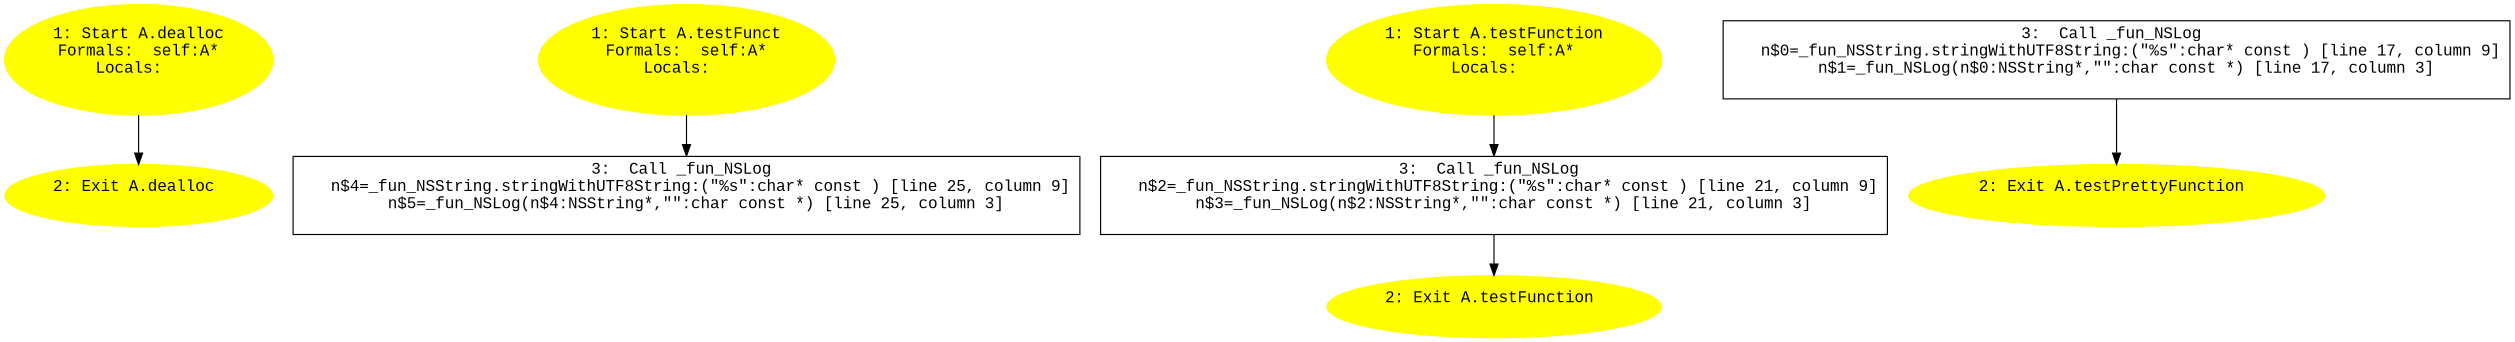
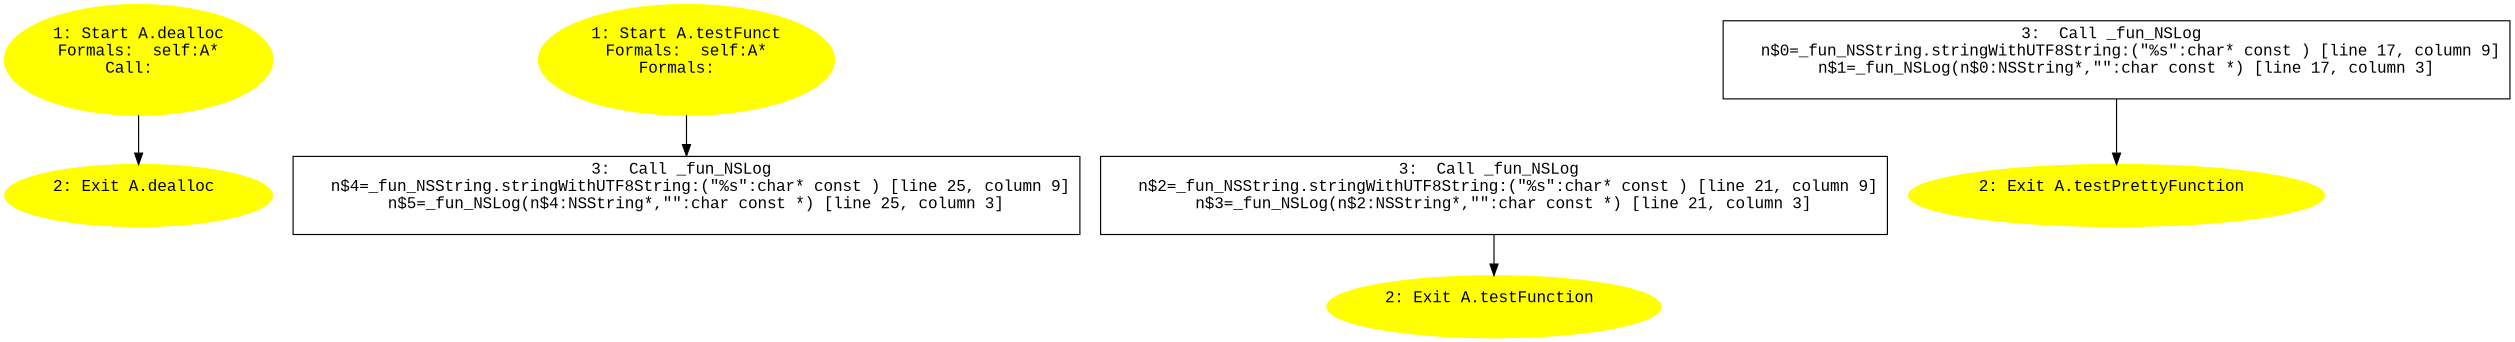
node "1: Start A.dealloc Formals:  self:A* Locals:": label "1: Start A.dealloc Formals:  self:A* Locals:" -> "1: Start A.dealloc Formals:  self:A* Call:"
node "1: Start A.testFunct Formals:  self:A* Locals:": label "1: Start A.testFunct Formals:  self:A* Locals:" -> "1: Start A.testFunct Formals:  self:A* Formals:"
node "1: Start A.testFunction Formals:  self:A* Locals:": removed
